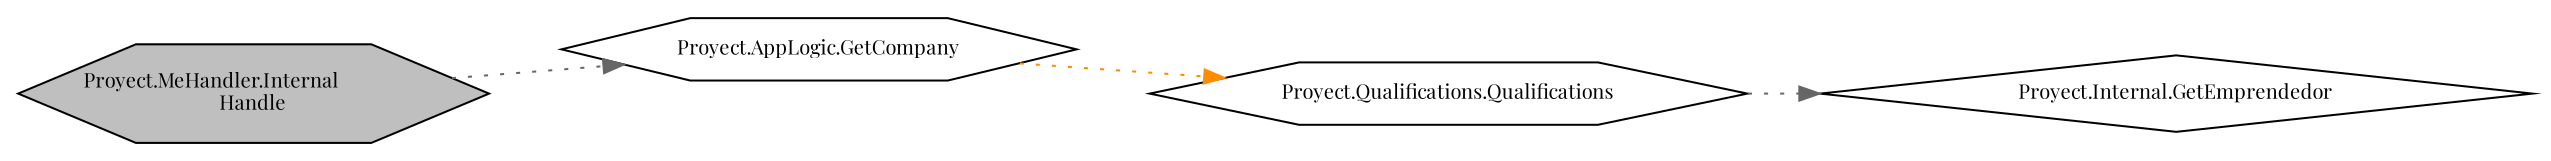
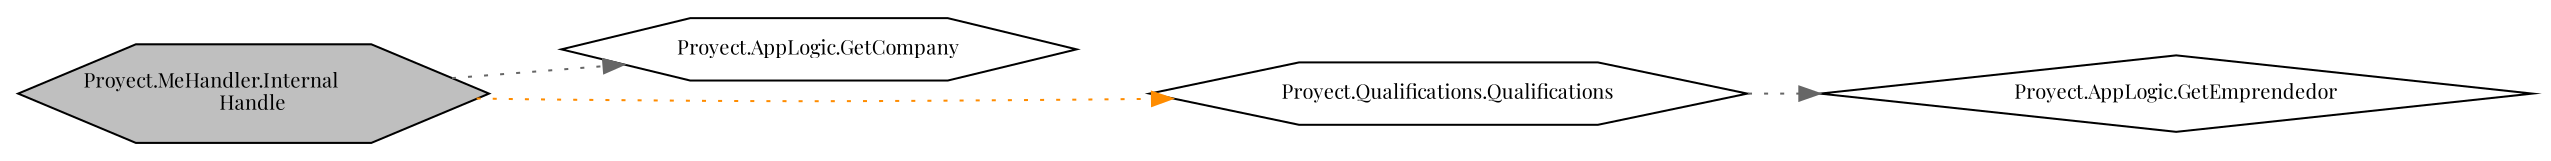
edge "Proyect.AppLogic.GetCompany" -> "Proyect.Qualifications.Qualifications": now "Proyect.MeHandler.Internal Handle" -> "Proyect.Qualifications.Qualifications"
node "Proyect.Internal.GetEmprendedor": label "Proyect.Internal.GetEmprendedor" -> "Proyect.AppLogic.GetEmprendedor"
